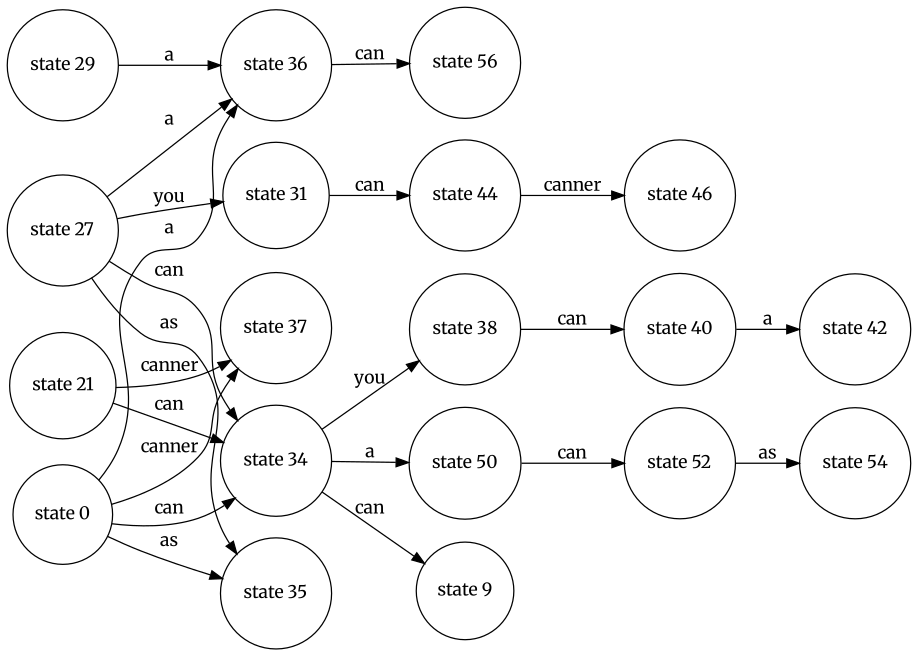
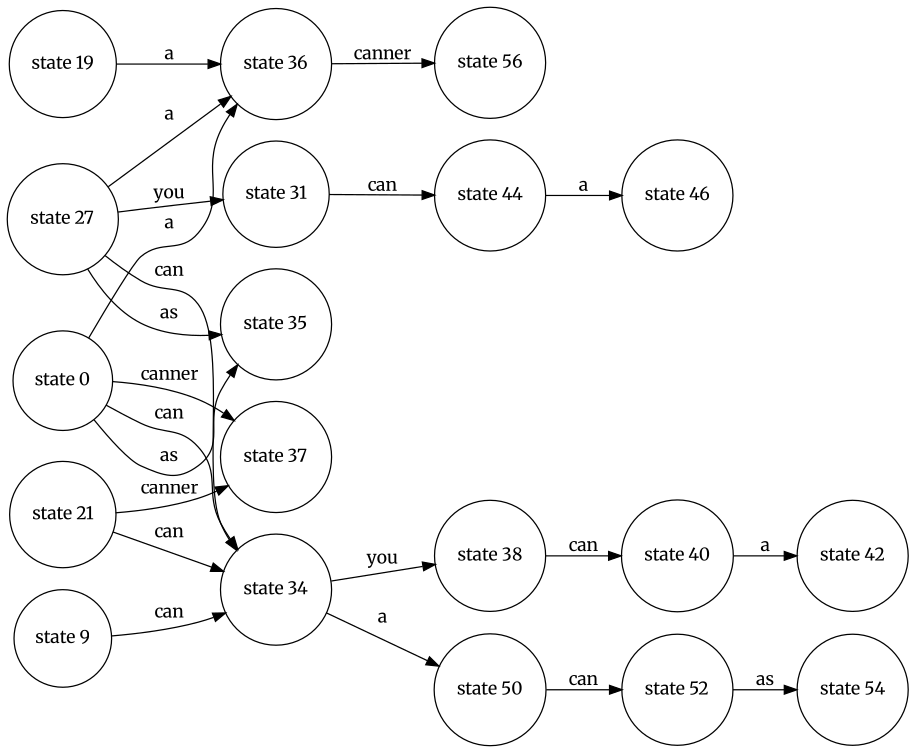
edge "state 36" -> "state 56": label "can" -> "canner"
node "state 29": label "state 29" -> "state 19"
edge "state 44" -> "state 46": label "canner" -> "a"
edge "state 34" -> "state 9": reversed
